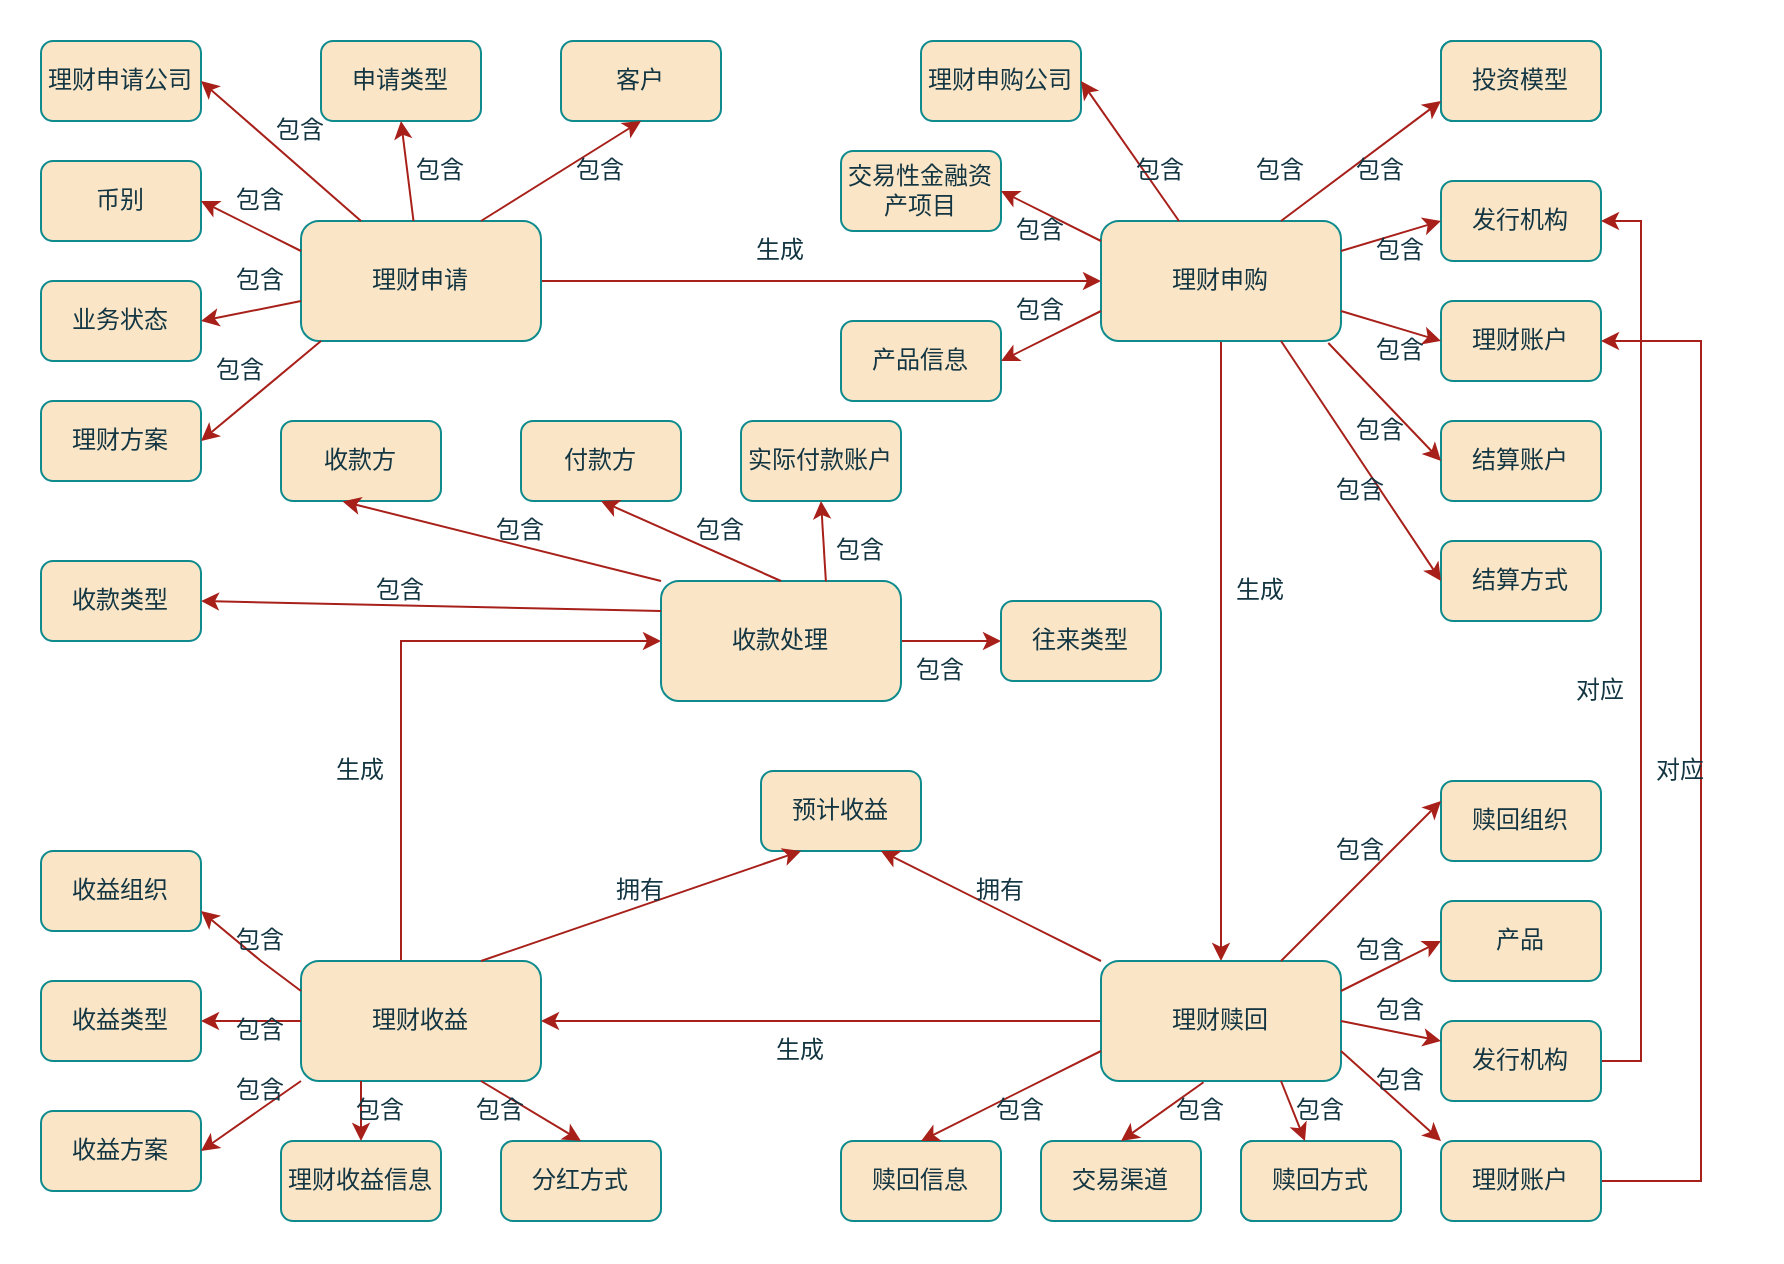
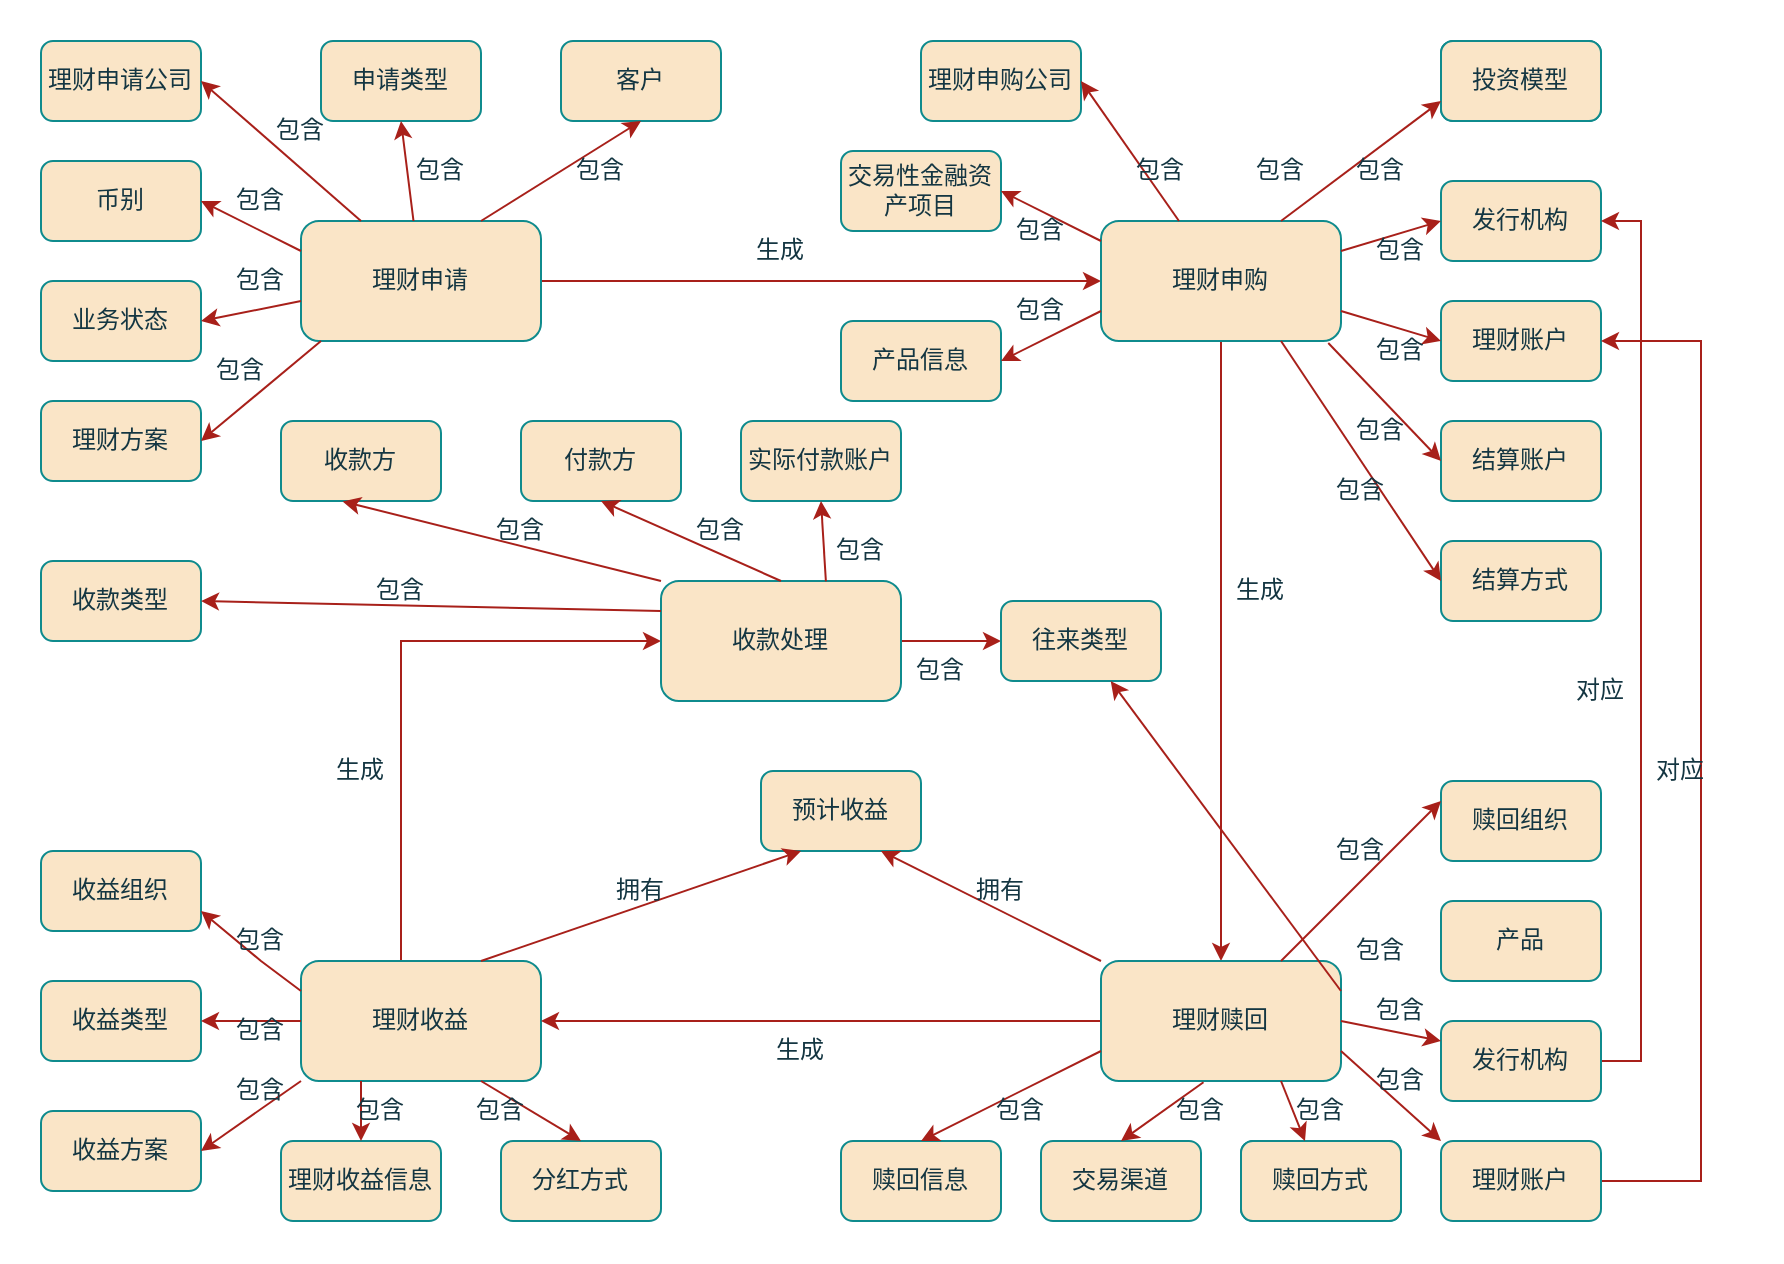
edge "理财赎回" -> "产品": now "理财赎回" -> "往来类型"
